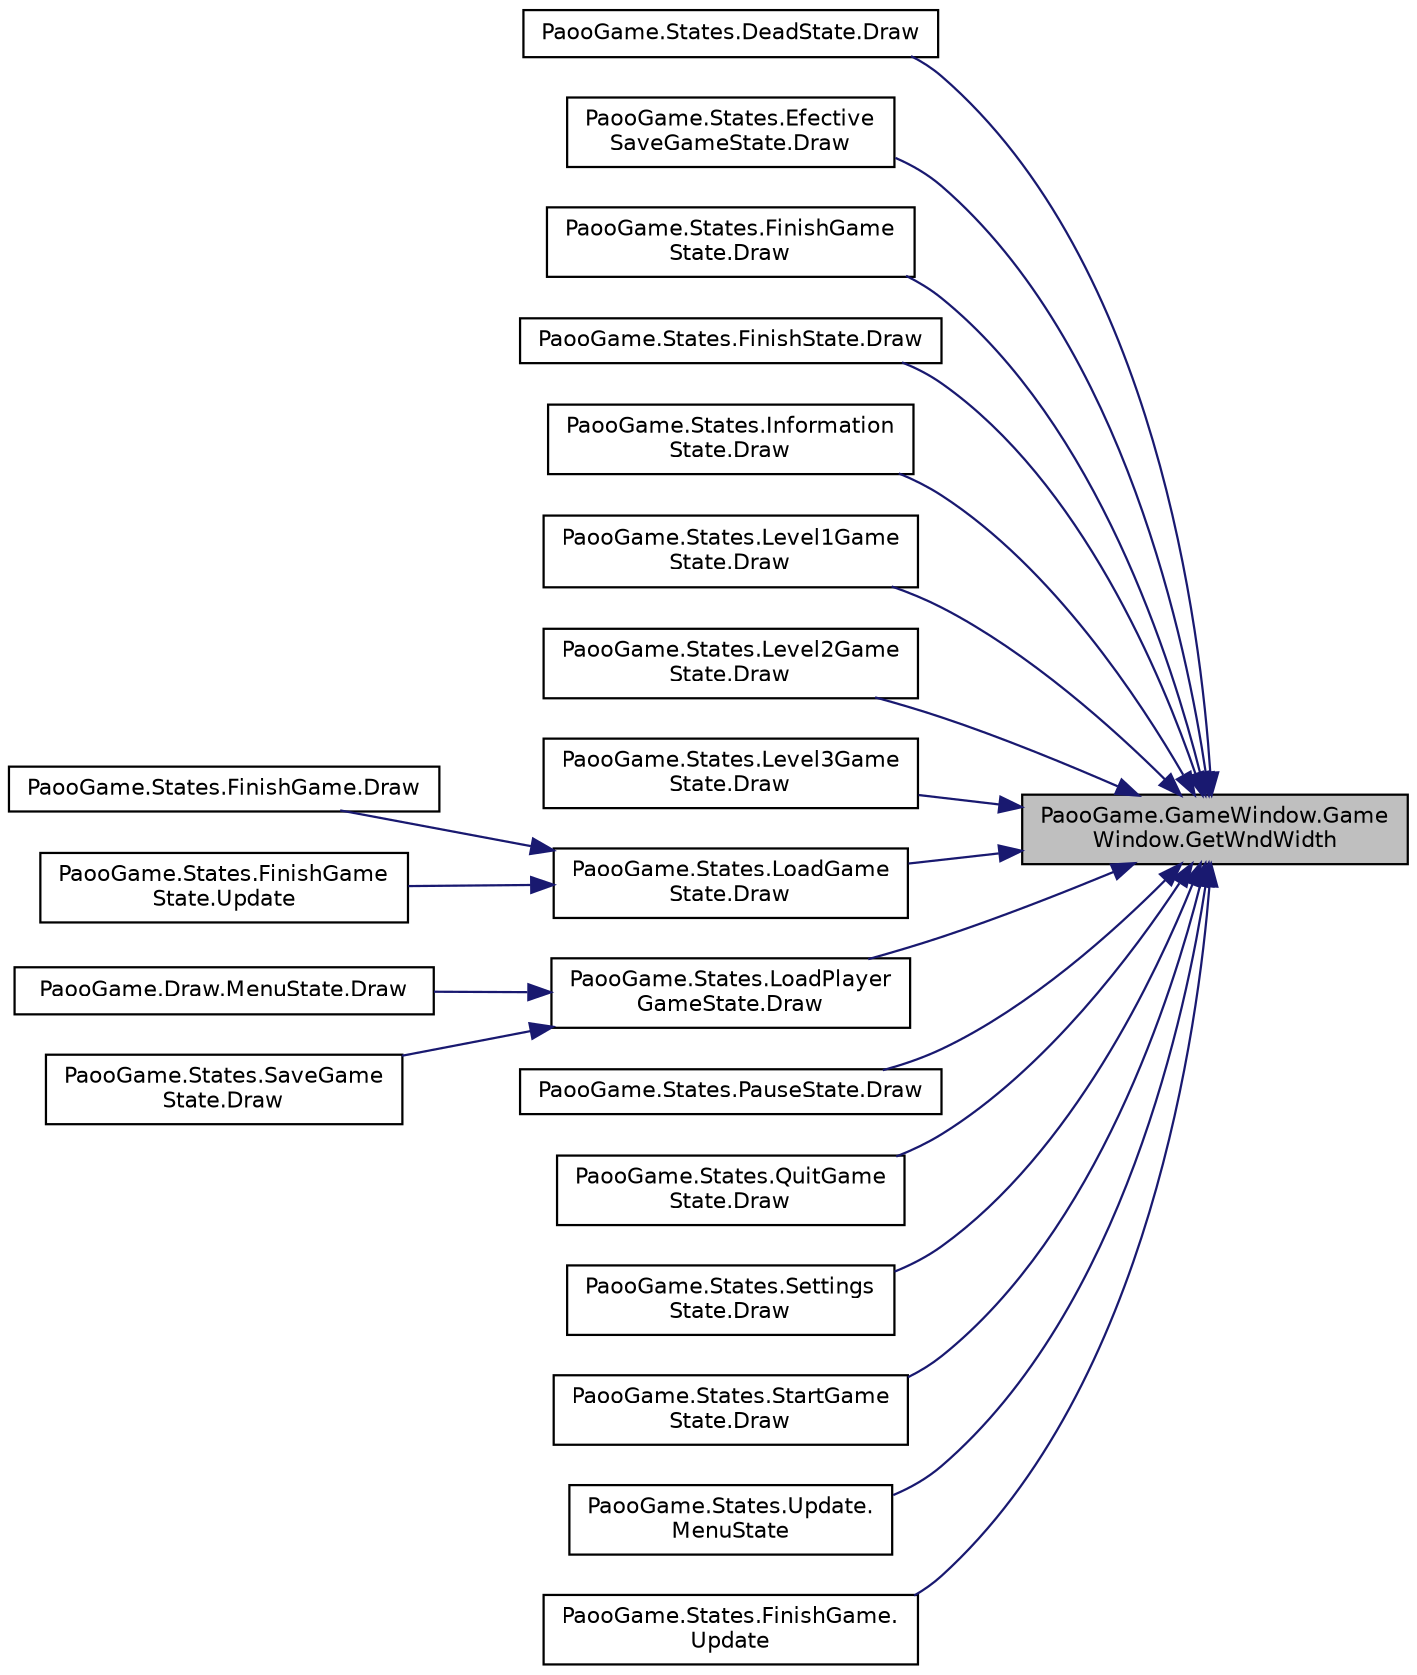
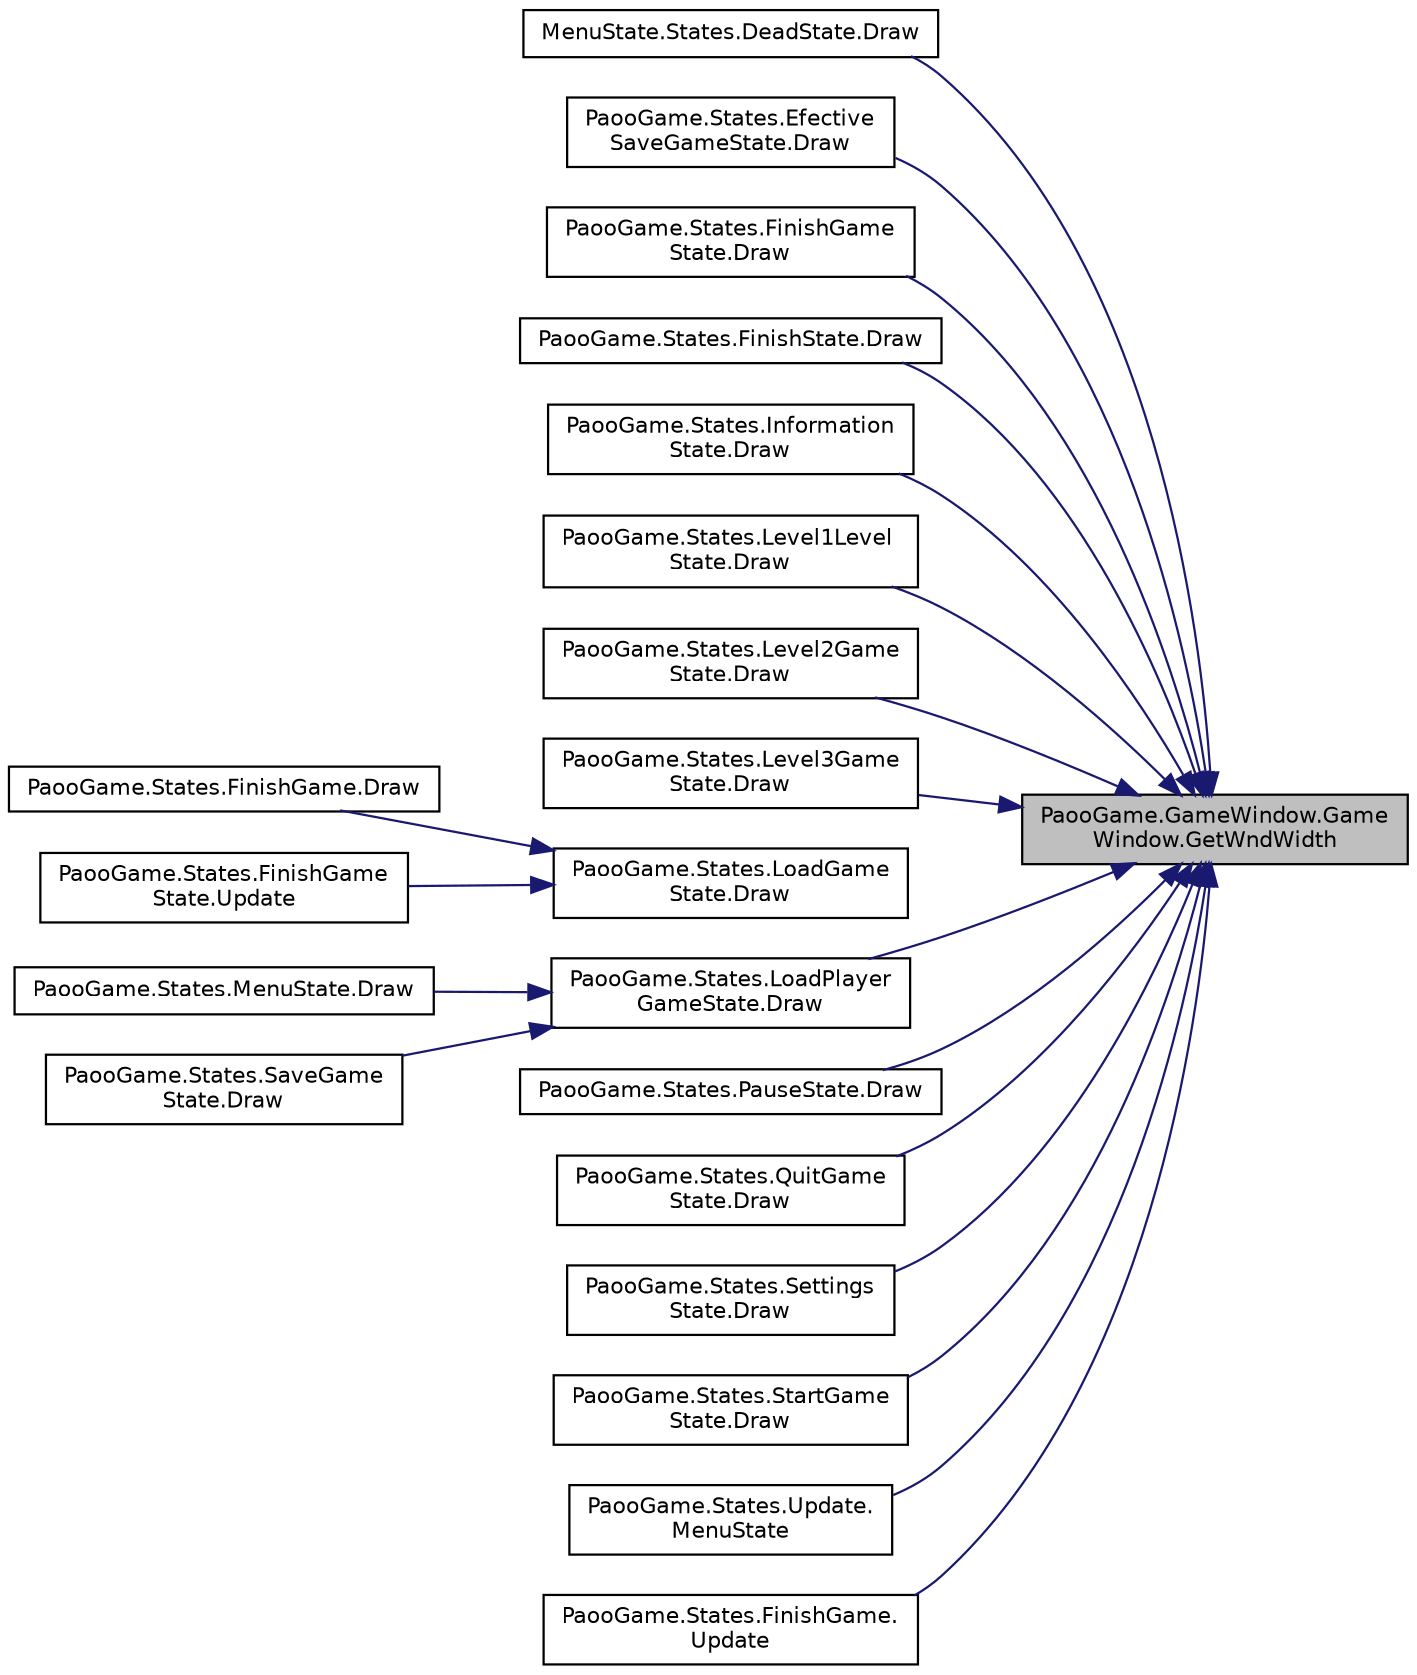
node "PaooGame.States.DeadState.Draw": label "PaooGame.States.DeadState.Draw" -> "MenuState.States.DeadState.Draw"
node "PaooGame.States.Level1Game State.Draw": label "PaooGame.States.Level1Game State.Draw" -> "PaooGame.States.Level1Level State.Draw"
edge "PaooGame.States.LoadGame State.Draw" -> "PaooGame.GameWindow.Game Window.GetWndWidth": removed
node "PaooGame.Draw.MenuState.Draw": label "PaooGame.Draw.MenuState.Draw" -> "PaooGame.States.MenuState.Draw"
